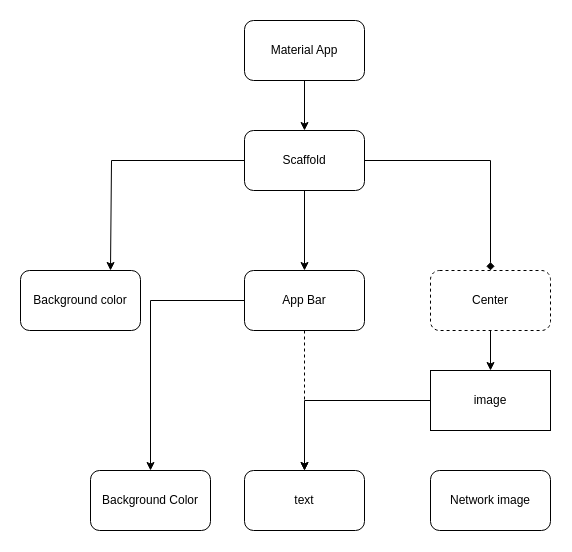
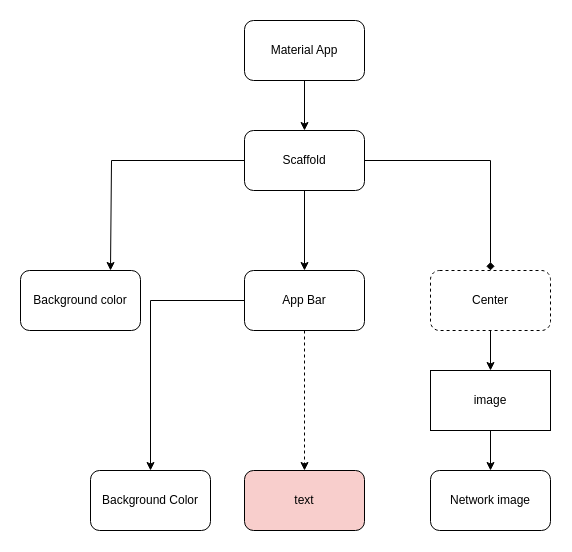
edge "image" -> "text": now "image" -> "Network image"
node "text": fillcolor #ffffff -> #f8cecc
